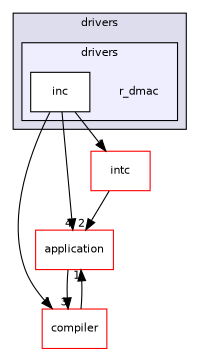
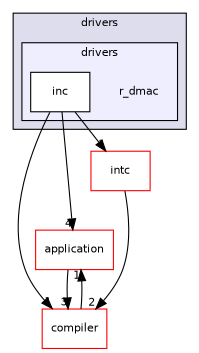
edge "intc" -> "application": now "intc" -> "compiler"
